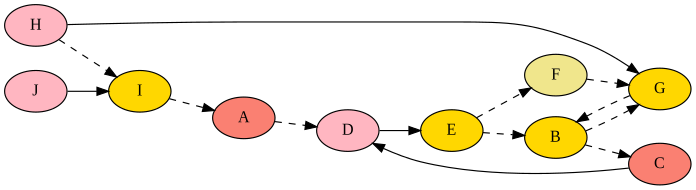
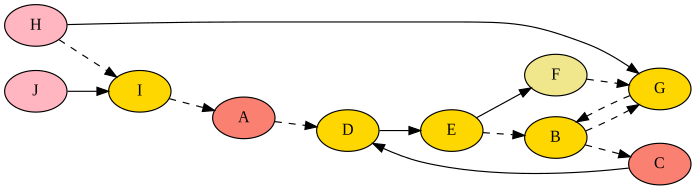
edge "E" -> "F": style dashed -> solid
node "D": fillcolor lightpink -> gold
